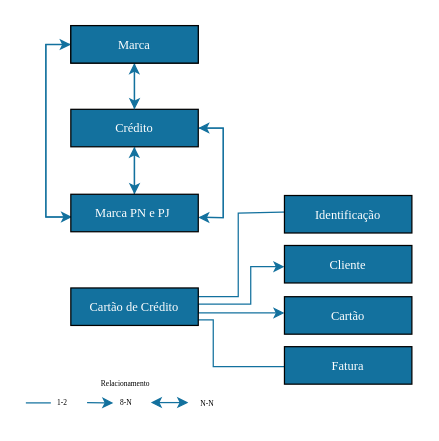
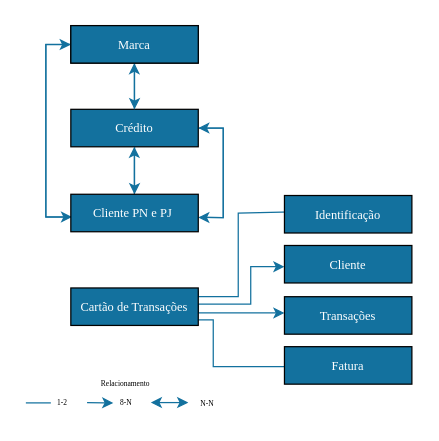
node "Marca PN e PJ": label "Marca PN e PJ" -> "Cliente PN e PJ"
node "Cartão de Crédito": label "Cartão de Crédito" -> "Cartão de Transações"
node "Cartão": label "Cartão" -> "Transações"
